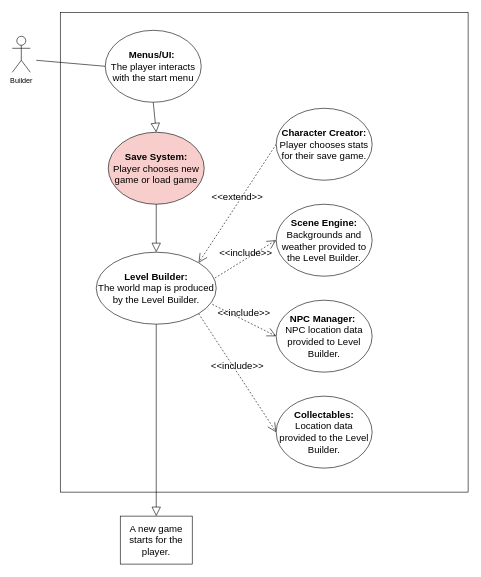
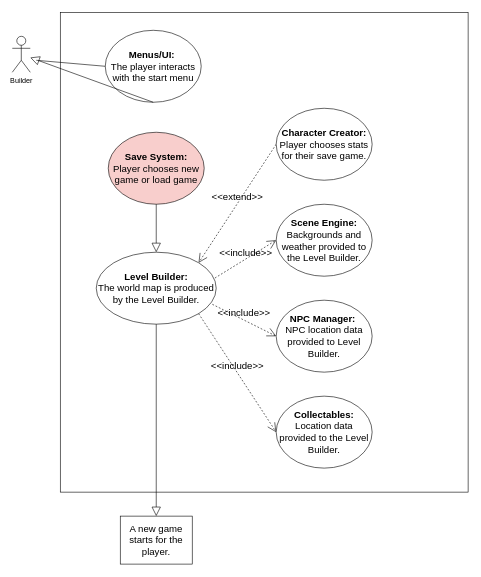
edge "Menus/UI: The player interacts with the start menu" -> "Save System: Player chooses new game or load game": now "Menus/UI: The player interacts with the start menu" -> "Builder"
